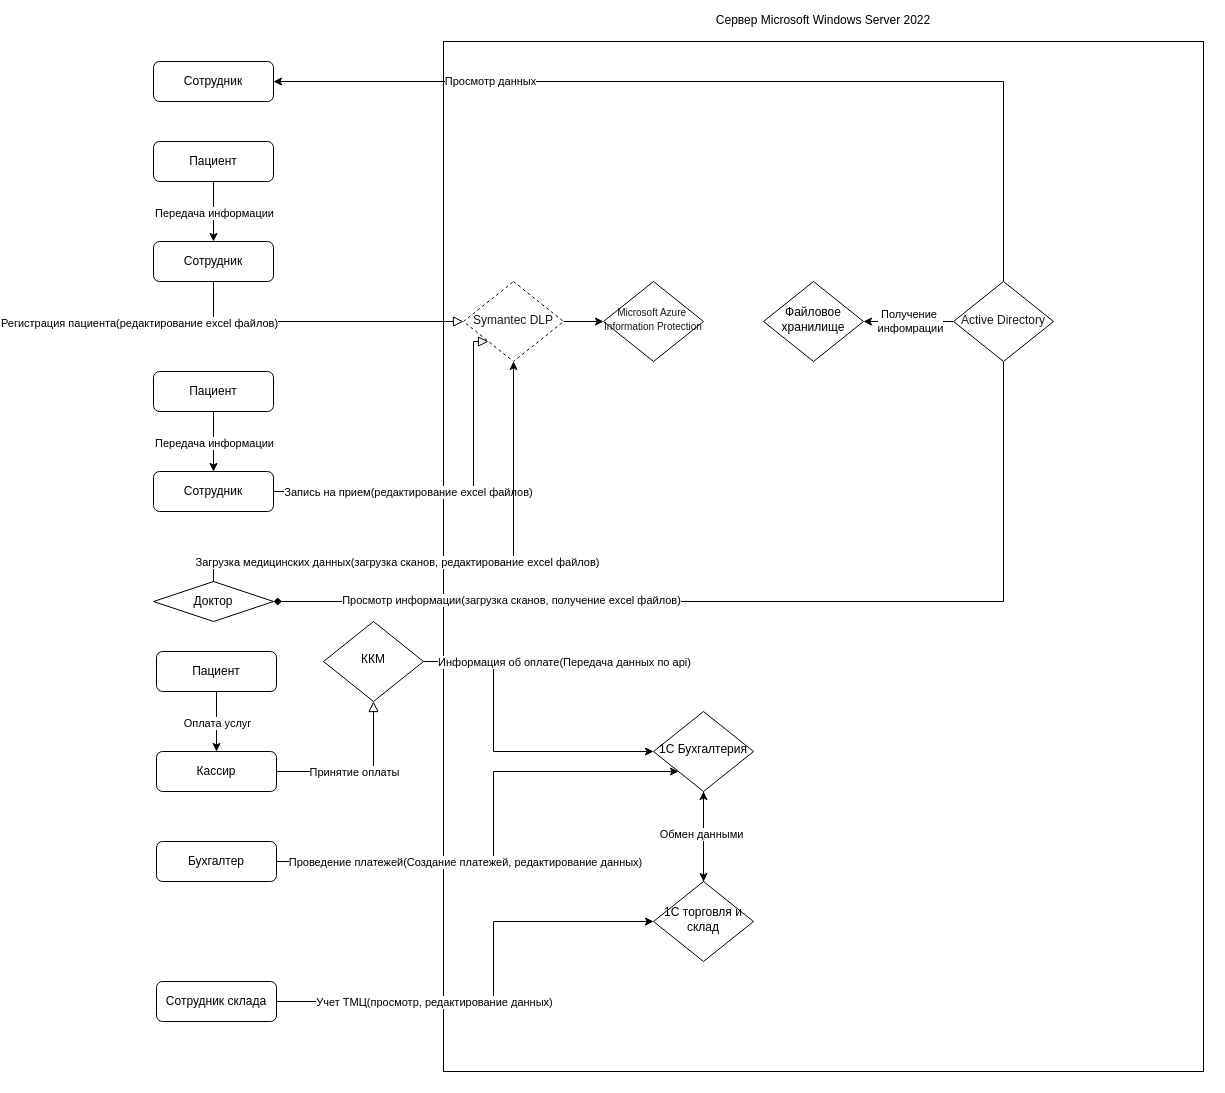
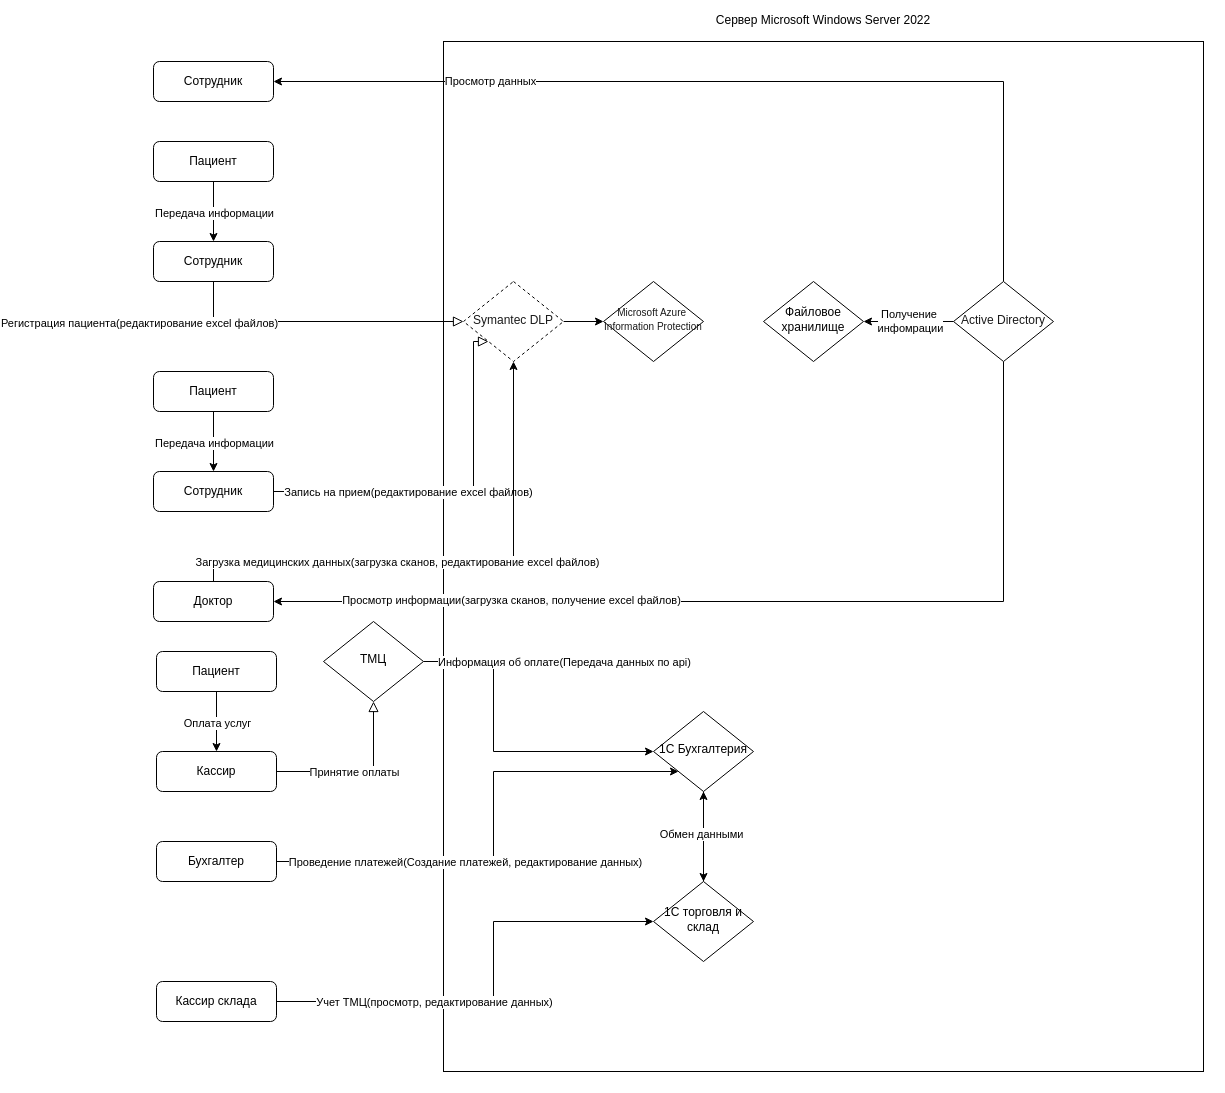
node "Доктор": shape diamond -> rounded rectangle
edge "Active Directory" -> "Доктор": arrowhead diamond -> classic
node "ККМ": label "ККМ" -> "ТМЦ"
node "Сотрудник склада": label "Сотрудник склада" -> "Кассир склада"
